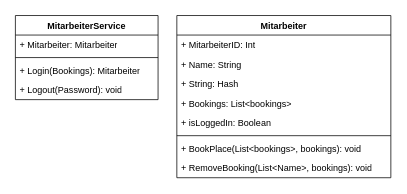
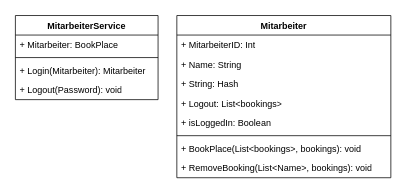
node "+ Mitarbeiter: Mitarbeiter": label "+ Mitarbeiter: Mitarbeiter" -> "+ Mitarbeiter: BookPlace"
node "+ Login(Bookings): Mitarbeiter": label "+ Login(Bookings): Mitarbeiter" -> "+ Login(Mitarbeiter): Mitarbeiter"
node "+ Bookings: List<bookings>": label "+ Bookings: List<bookings>" -> "+ Logout: List<bookings>"
